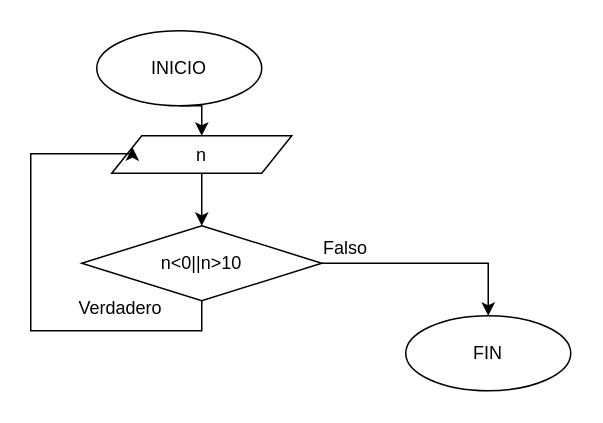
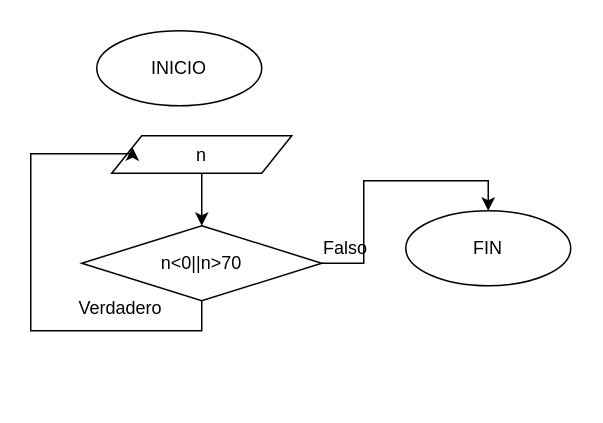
edge "INICIO" -> "n": removed
node "n<0||n>10": label "n<0||n>10" -> "n<0||n>70"
node "FIN": moved (488, 353) -> (488, 248)
